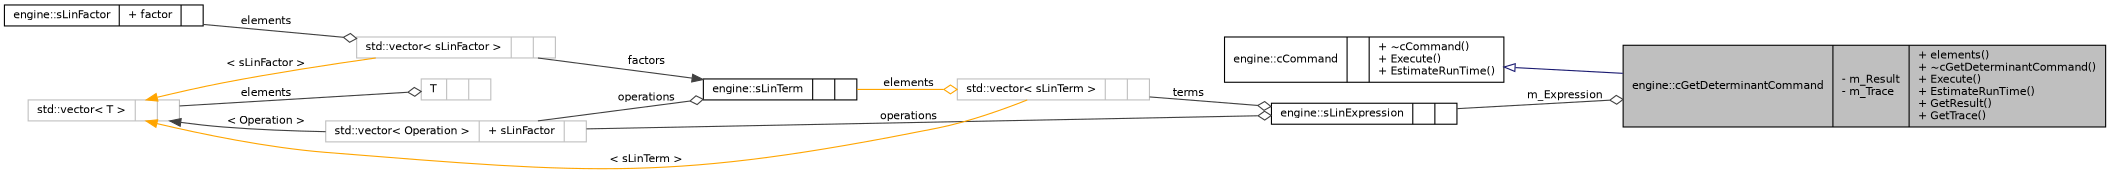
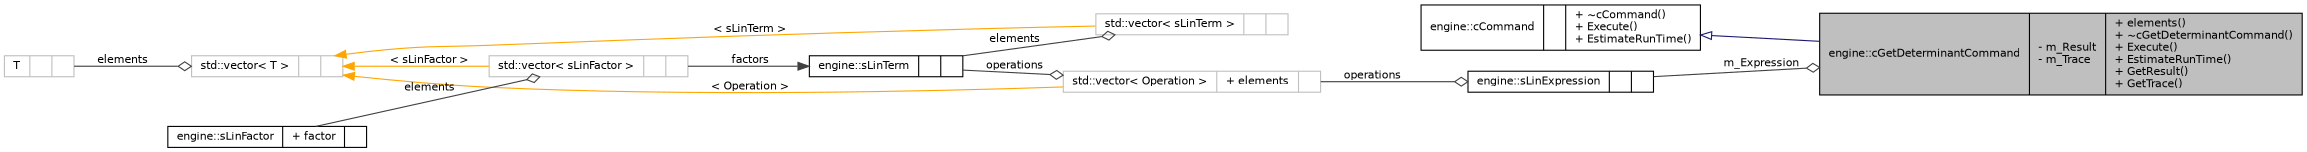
edge "engine::sLinTerm" -> "std::vector< sLinTerm >": color orange -> grey25
edge "std::vector< T >" -> "T": reversed
edge "std::vector< sLinTerm >" -> "engine::sLinExpression": removed, label "terms"
edge "std::vector< Operation >" -> "engine::sLinTerm": reversed
edge "std::vector< Operation >" -> "std::vector< T >": color grey25 -> orange
node "std::vector< Operation >": text "+ sLinFactor" -> "+ elements"
